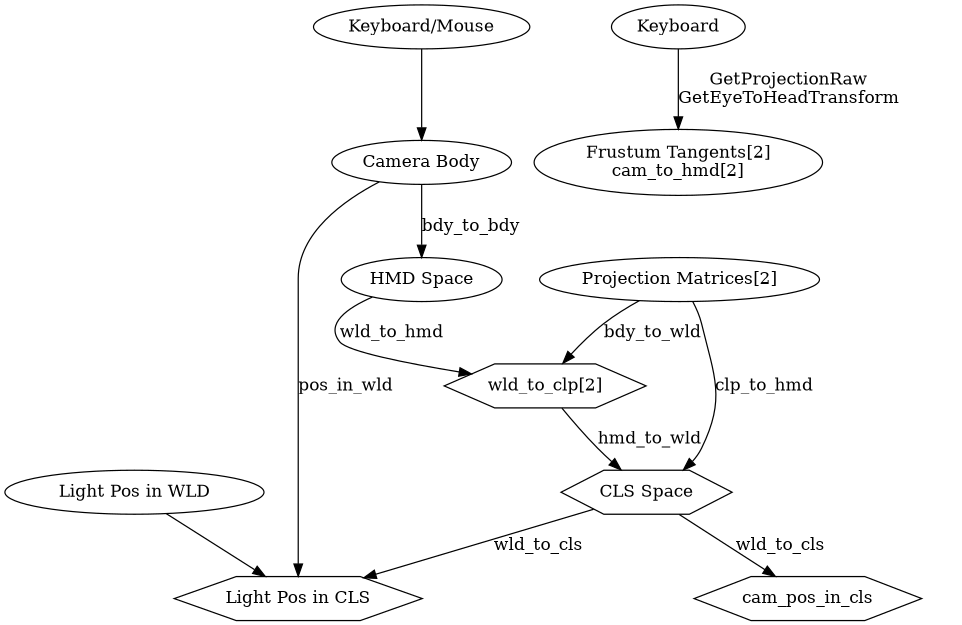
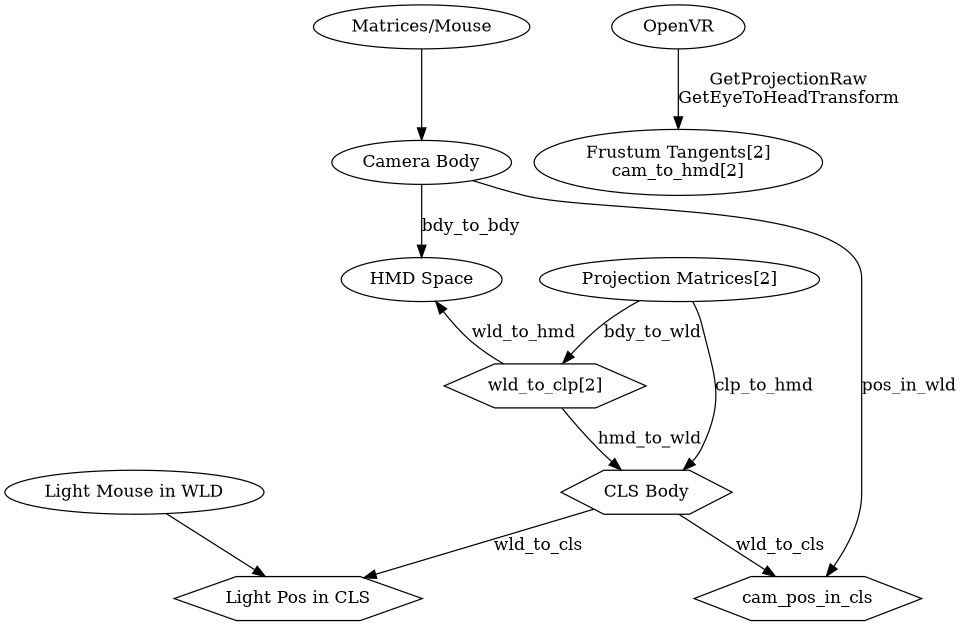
node "Keyboard/Mouse": label "Keyboard/Mouse" -> "Matrices/Mouse"
node "Keyboard": label "Keyboard" -> "OpenVR"
edge "HMD Space" -> "wld_to_clp[2]": reversed
edge "Camera Body" -> "Light Pos in CLS": now "Camera Body" -> "cam_pos_in_cls"
node "Light Pos in WLD": label "Light Pos in WLD" -> "Light Mouse in WLD"
node "CLS Space": label "CLS Space" -> "CLS Body"
